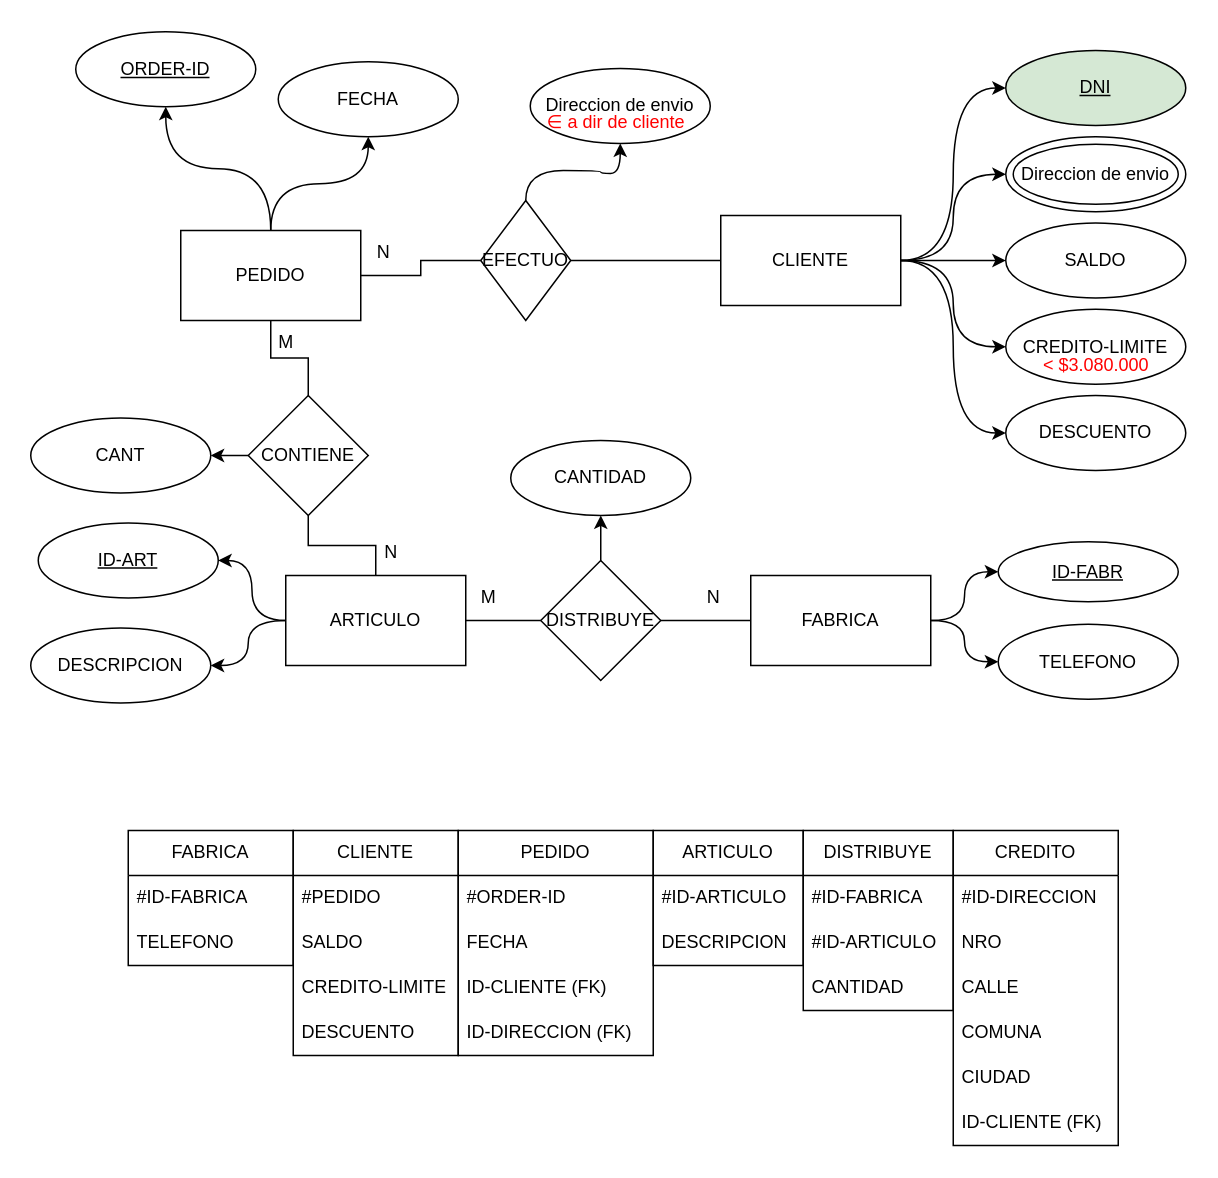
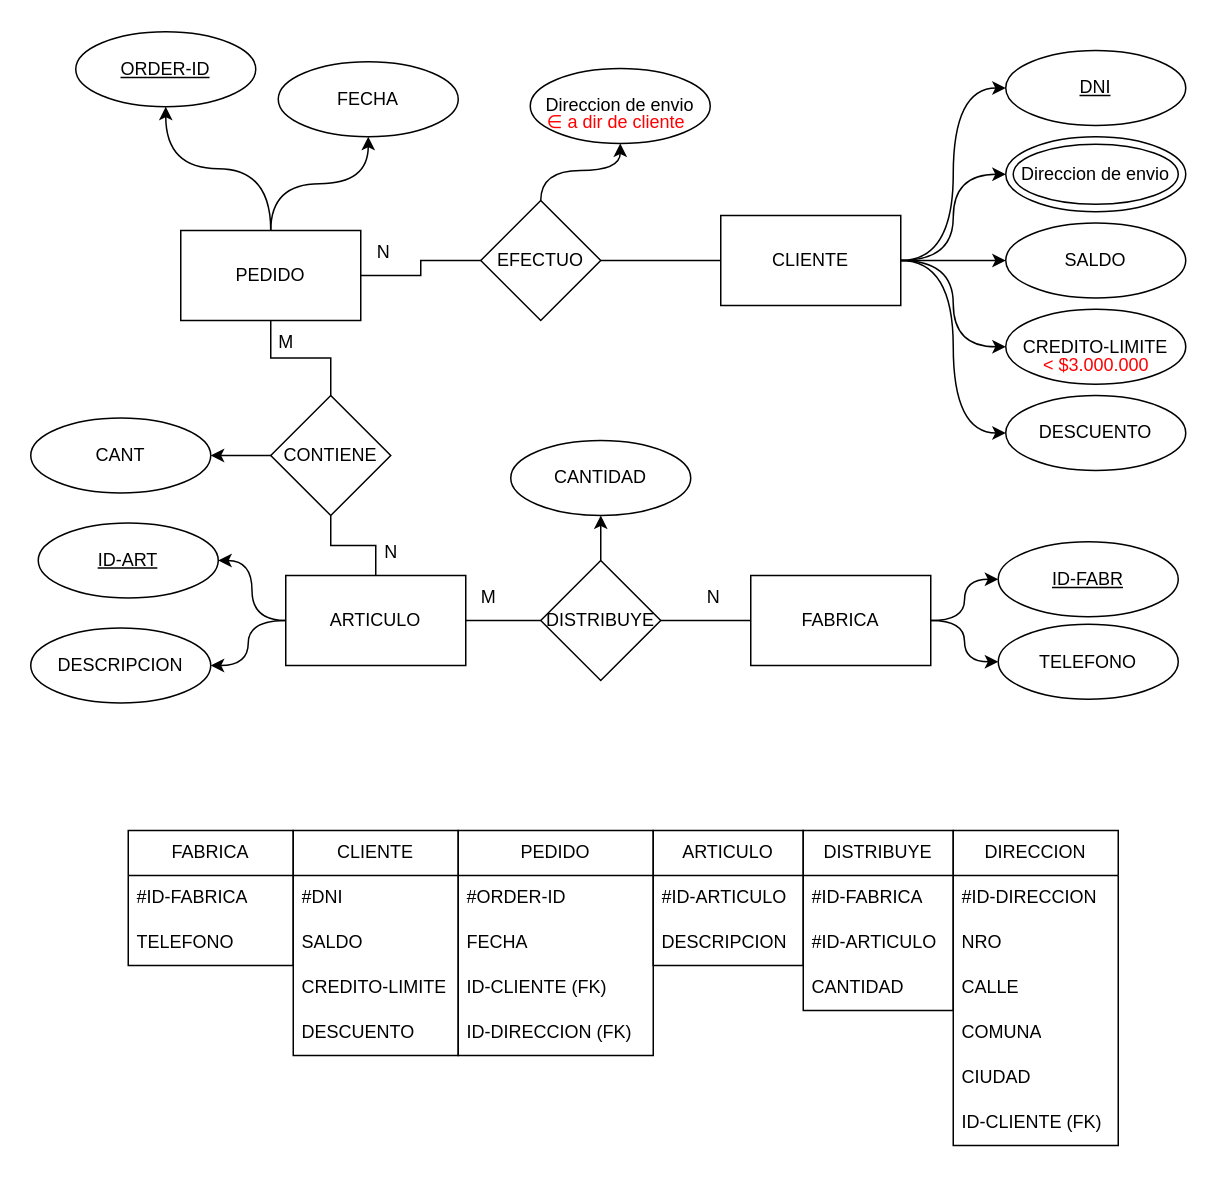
node "DNI": fillcolor #d5e8d4 -> #ffffff
node "EFECTUO": size 90x120 -> 120x120
node "< $3.080.000": label "< $3.080.000" -> "< $3.000.000"
node "CONTIENE": moved (308, 455) -> (331, 455)
node "ID-FABR": size 180x60 -> 180x75
node "CREDITO": label "CREDITO" -> "DIRECCION"
node "#PEDIDO": label "#PEDIDO" -> "#DNI"
